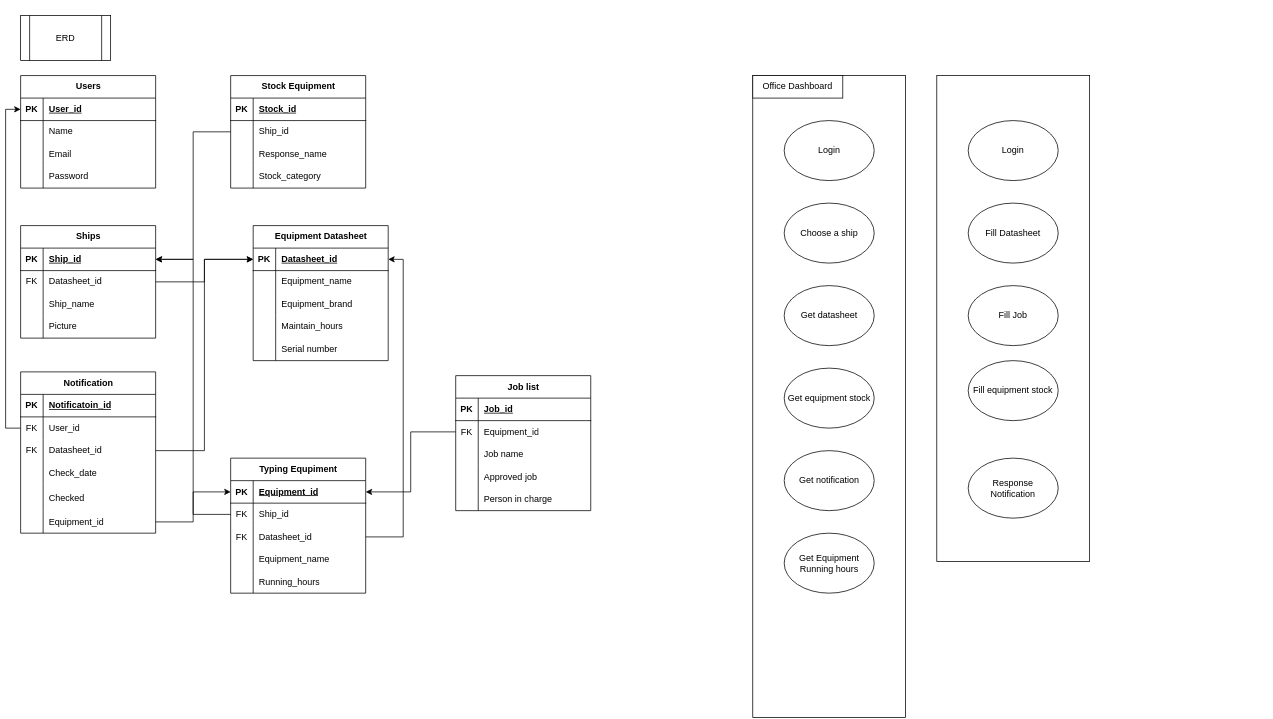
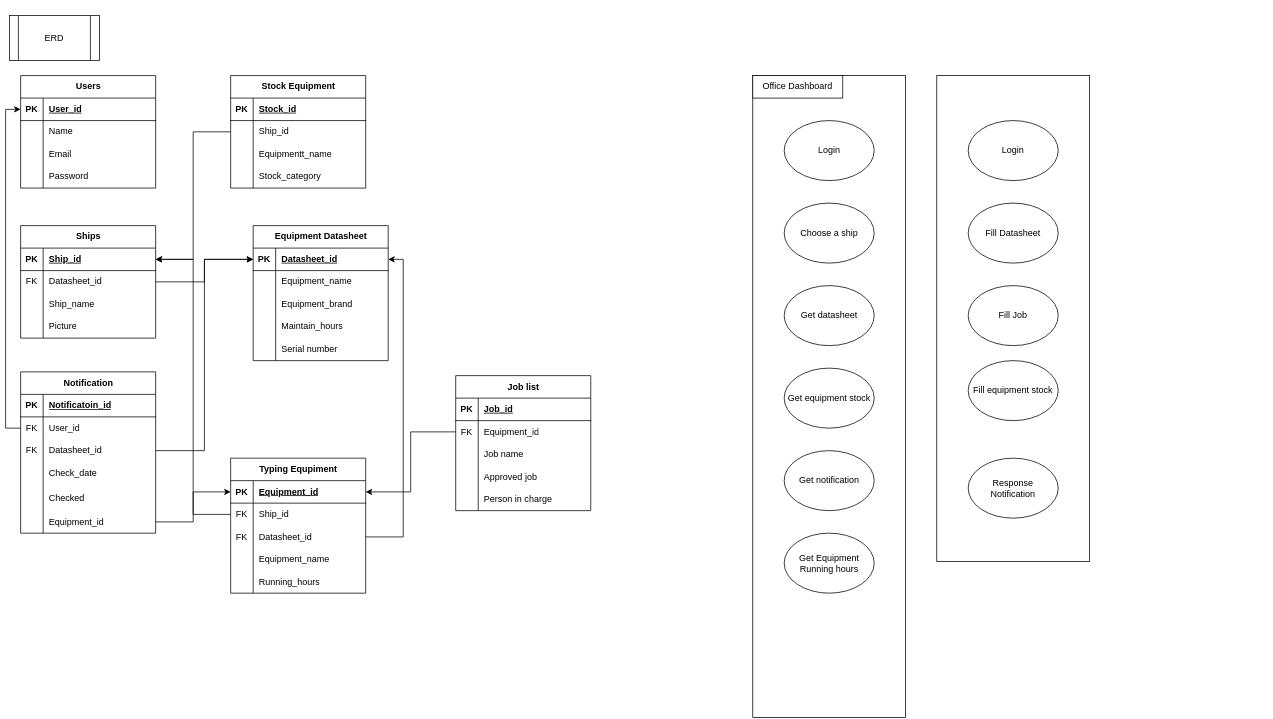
node "ERD": moved (66, 38) -> (54, 38)
node "Response_name": label "Response_name" -> "Equipmentt_name"
